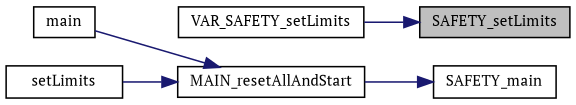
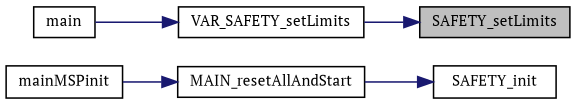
edge "main" -> "MAIN_resetAllAndStart": now "main" -> "VAR_SAFETY_setLimits"
node "setLimits": label "setLimits" -> "mainMSPinit"
node "SAFETY_main": label "SAFETY_main" -> "SAFETY_init"
